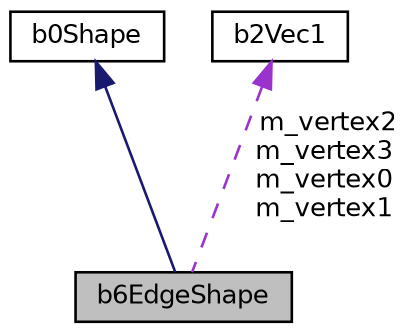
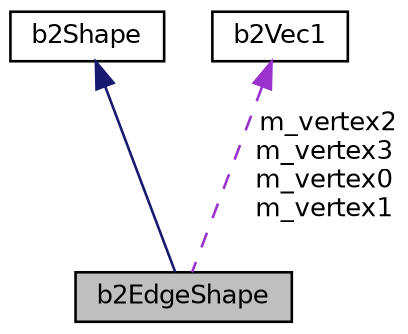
node "b0Shape": label "b0Shape" -> "b2Shape"
node "b6EdgeShape": label "b6EdgeShape" -> "b2EdgeShape"
